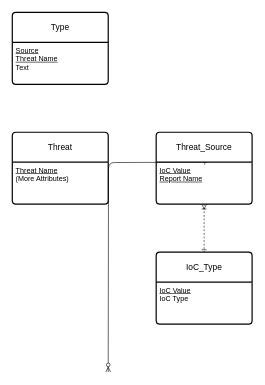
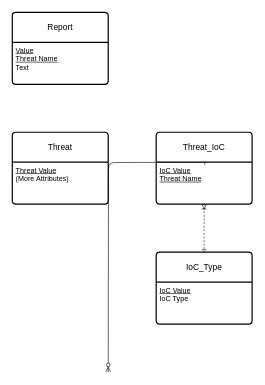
node "Type": label "Type" -> "Report"
node "Source Threat Name Text": label "Source Threat Name Text" -> "Value Threat Name Text"
node "Threat_Source": label "Threat_Source" -> "Threat_IoC"
node "Threat Name (More Attributes)": label "Threat Name (More Attributes)" -> "Threat Value (More Attributes)"
node "IoC Value Report Name": label "IoC Value Report Name" -> "IoC Value Threat Name"
